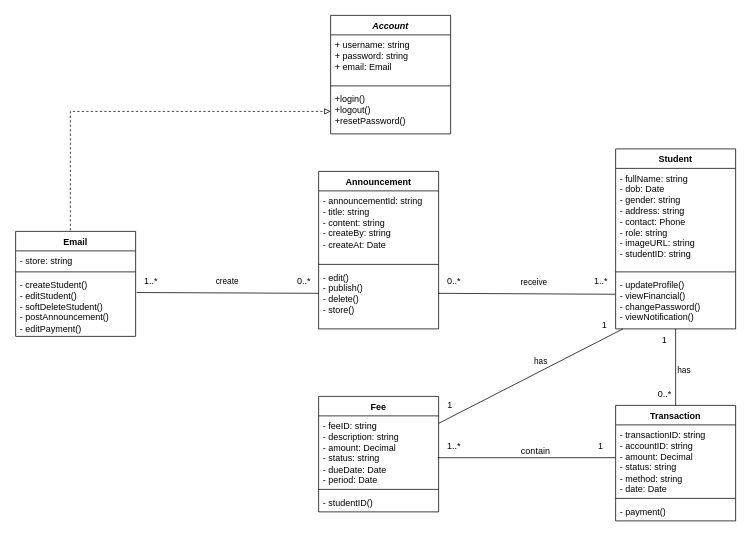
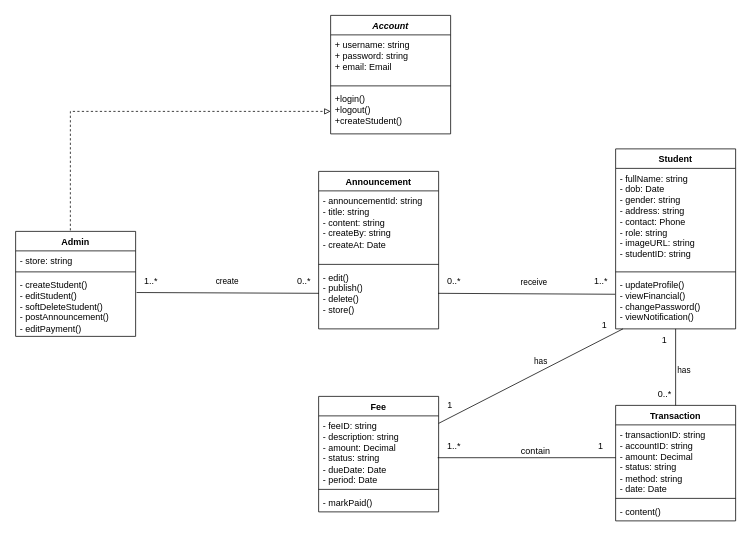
node "+login() +logout() +resetPassword()": label "+login() +logout() +resetPassword()" -> "+login() +logout() +createStudent()"
node "Email": label "Email" -> "Admin"
node "- studentID()": label "- studentID()" -> "- markPaid()"
node "- payment()": label "- payment()" -> "- content()"
